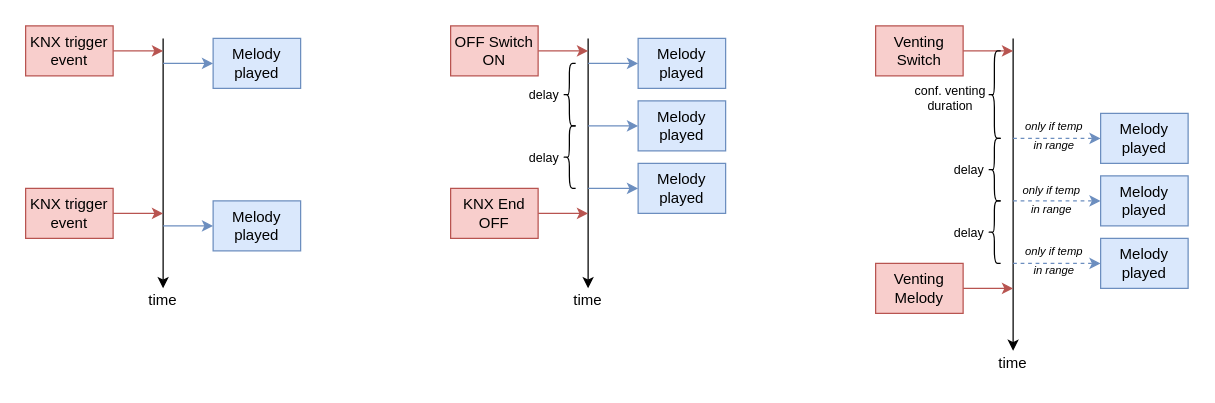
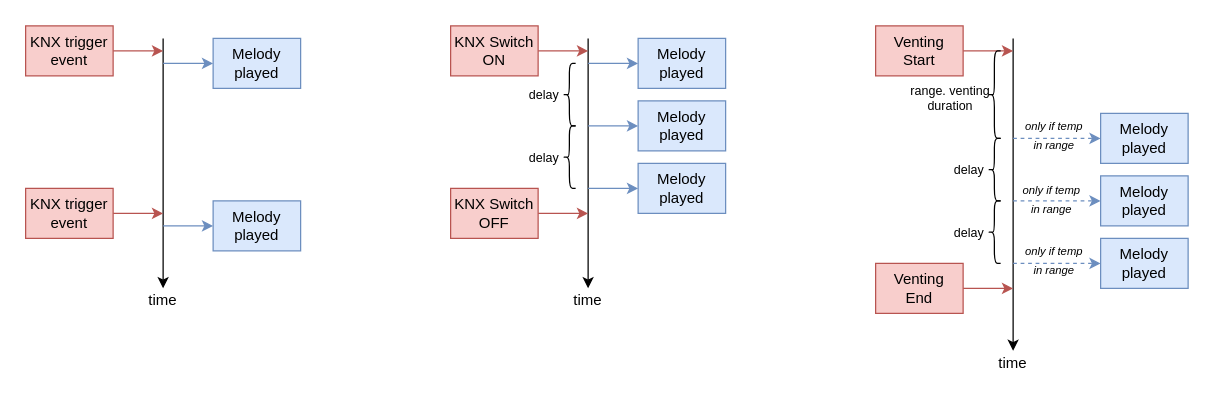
node "OFF Switch ON": label "OFF Switch ON" -> "KNX Switch ON"
node "Venting Switch": label "Venting Switch" -> "Venting Start"
node "conf. venting duration": label "conf. venting duration" -> "range. venting duration"
node "KNX End OFF": label "KNX End OFF" -> "KNX Switch OFF"
node "Venting Melody": label "Venting Melody" -> "Venting End"
